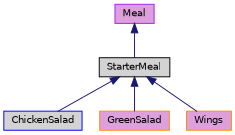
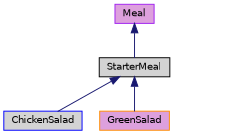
node "Wings": removed
